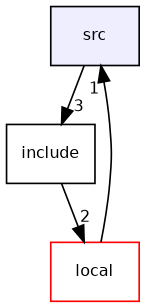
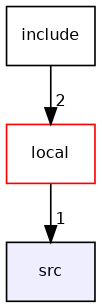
edge "src" -> "include": removed
